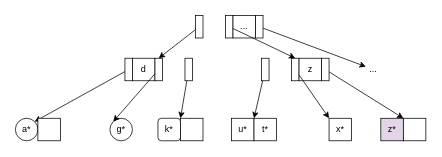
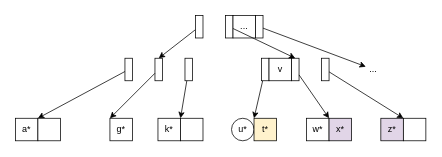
node "d": removed
node "v": added
node "z": removed
node "a*": shape ellipse -> rectangle
node "g*": shape ellipse -> rectangle
node "k*": shape rounded rectangle -> rectangle
node "u*": shape rectangle -> ellipse
node "t*": fillcolor #ffffff -> #fff2cc
node "w*": added
node "x*": fillcolor #ffffff -> #e1d5e7
